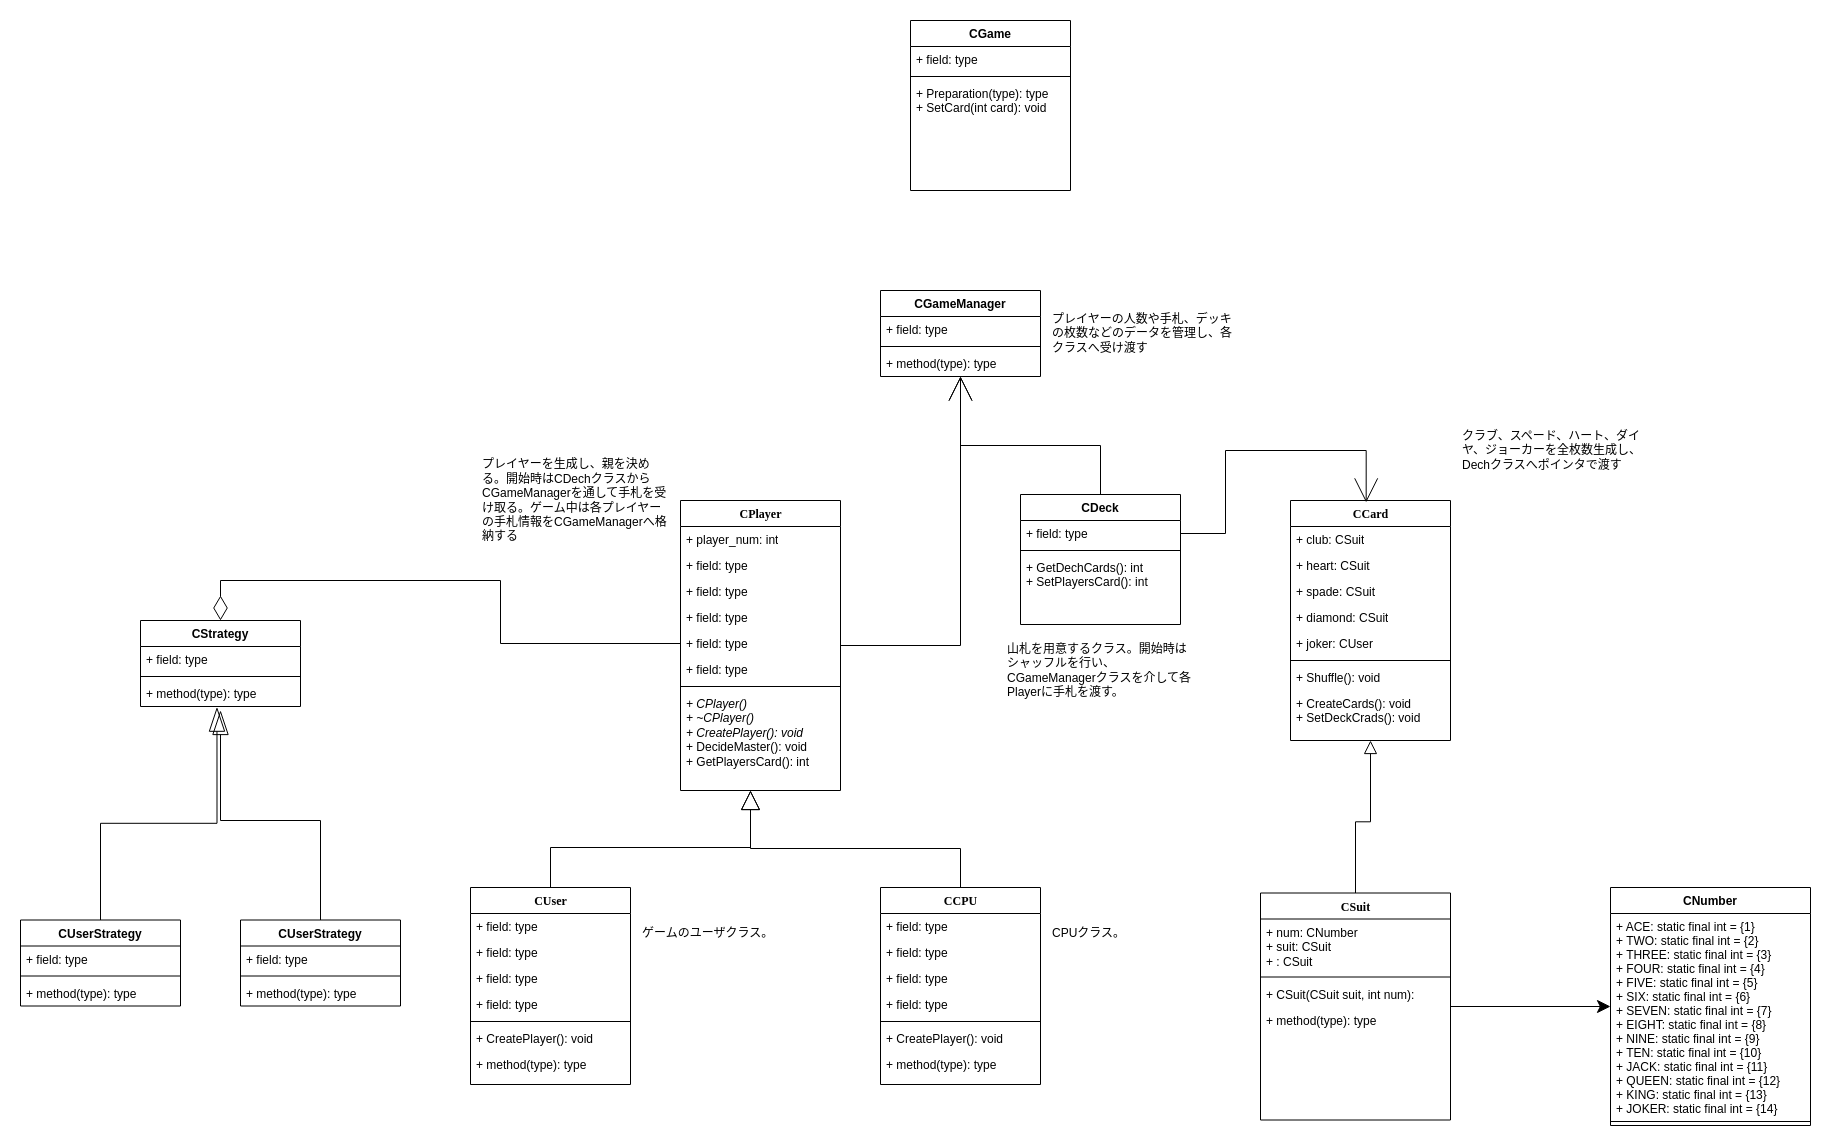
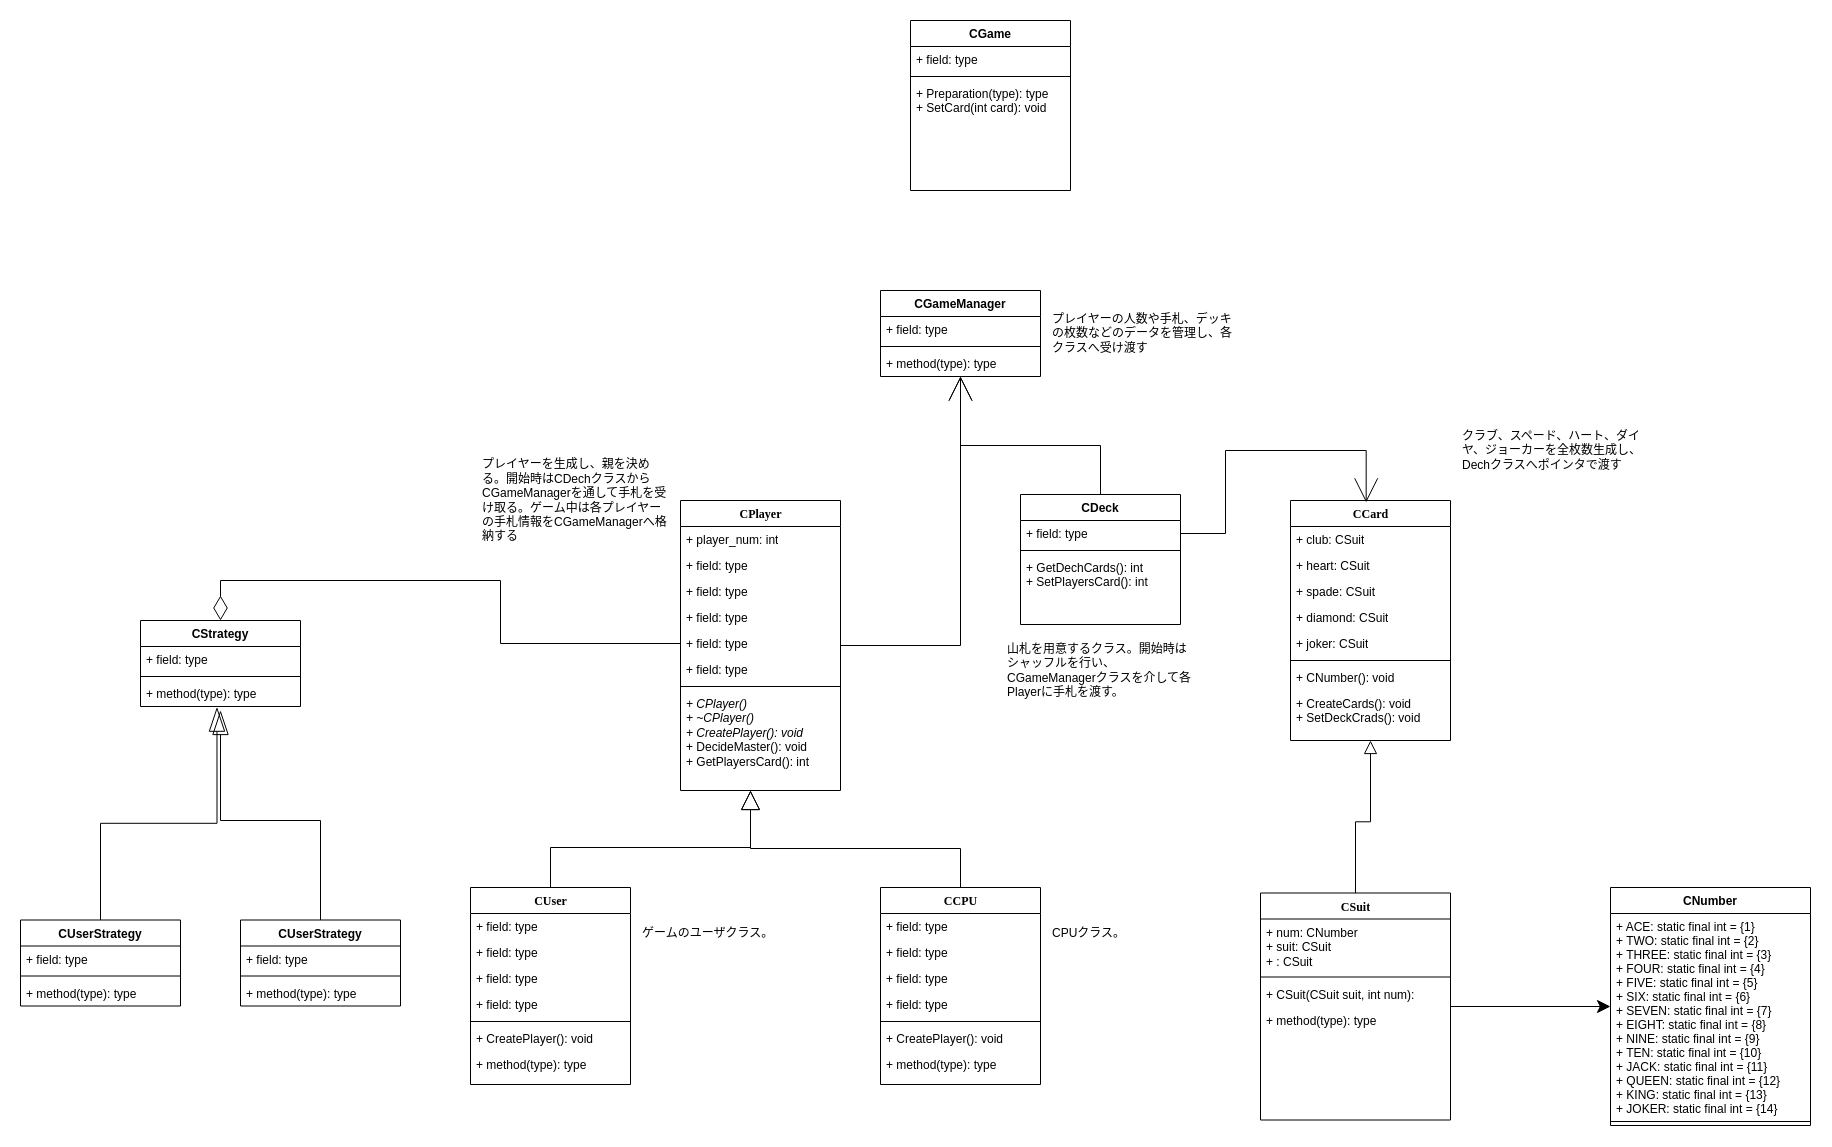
node "+ joker: CUser": label "+ joker: CUser" -> "+ joker: CSuit"
node "+ Shuffle(): void": label "+ Shuffle(): void" -> "+ CNumber(): void"
